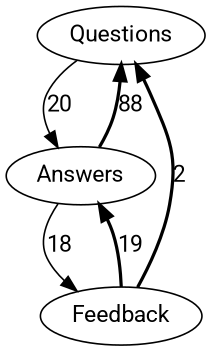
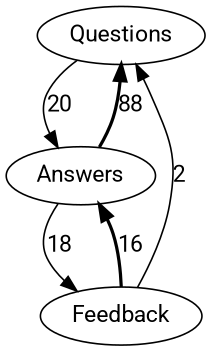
edge "Feedback" -> "Questions": style bold -> solid
edge "Feedback" -> "Answers": label "19" -> "16"
